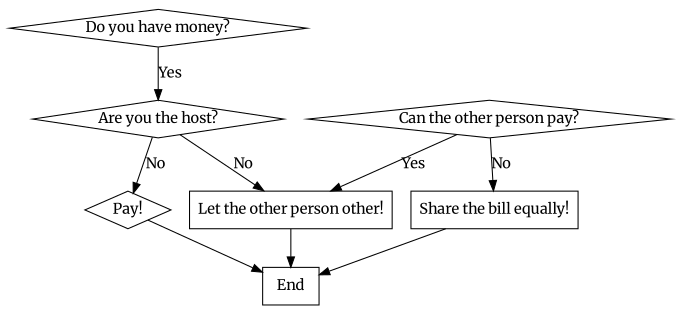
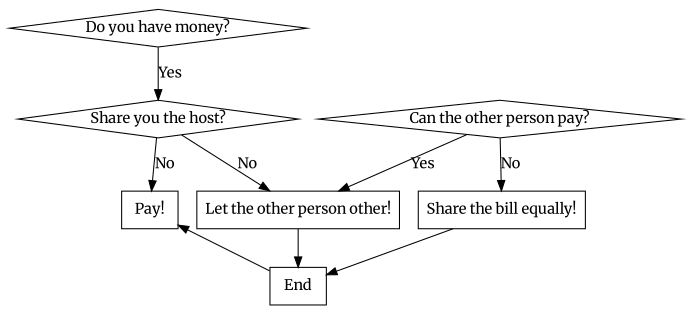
node "Are you the host?": label "Are you the host?" -> "Share you the host?"
node "Pay!": shape diamond -> box
edge "Pay!" -> "End": reversed
